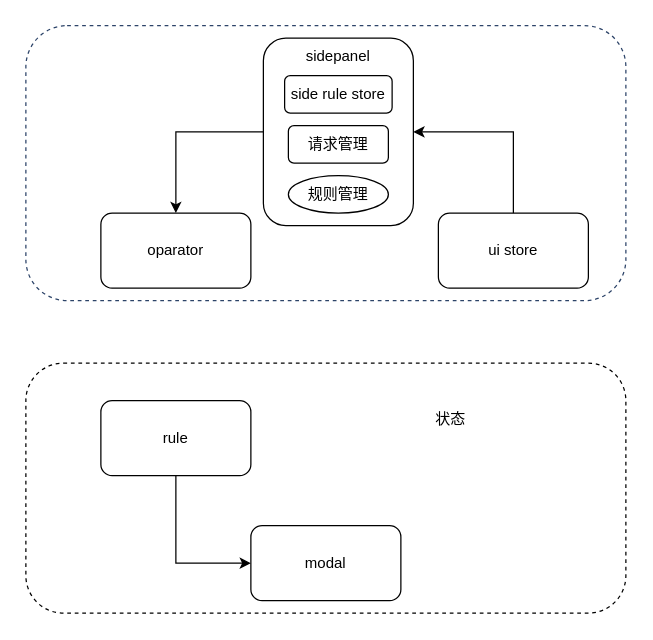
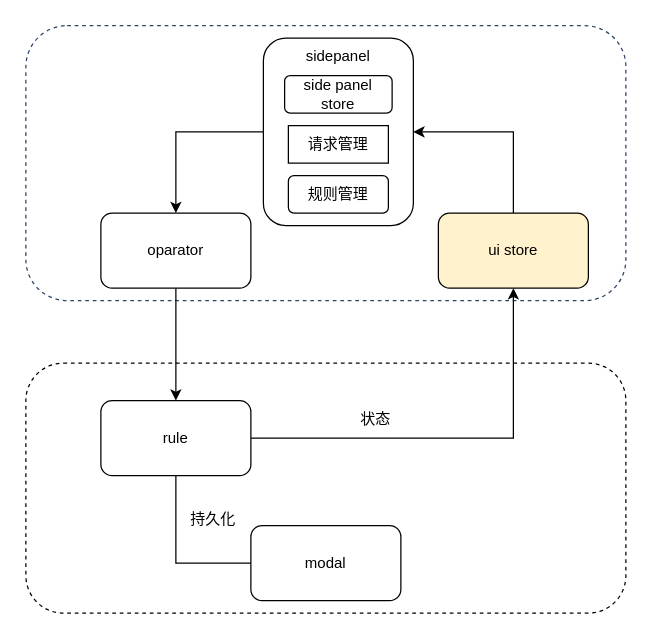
node "side rule store": label "side rule store" -> "side panel store"
node "请求管理": shape rounded rectangle -> rectangle
node "规则管理": shape ellipse -> rounded rectangle
node "ui store": fillcolor #ffffff -> #fff2cc
edge "oparator" -> "rule": added
node "状态": moved (451, 419) -> (376, 419)
edge "rule" -> "ui store": added
node "持久化": added
edge "rule" -> "modal": arrowhead classic -> none
